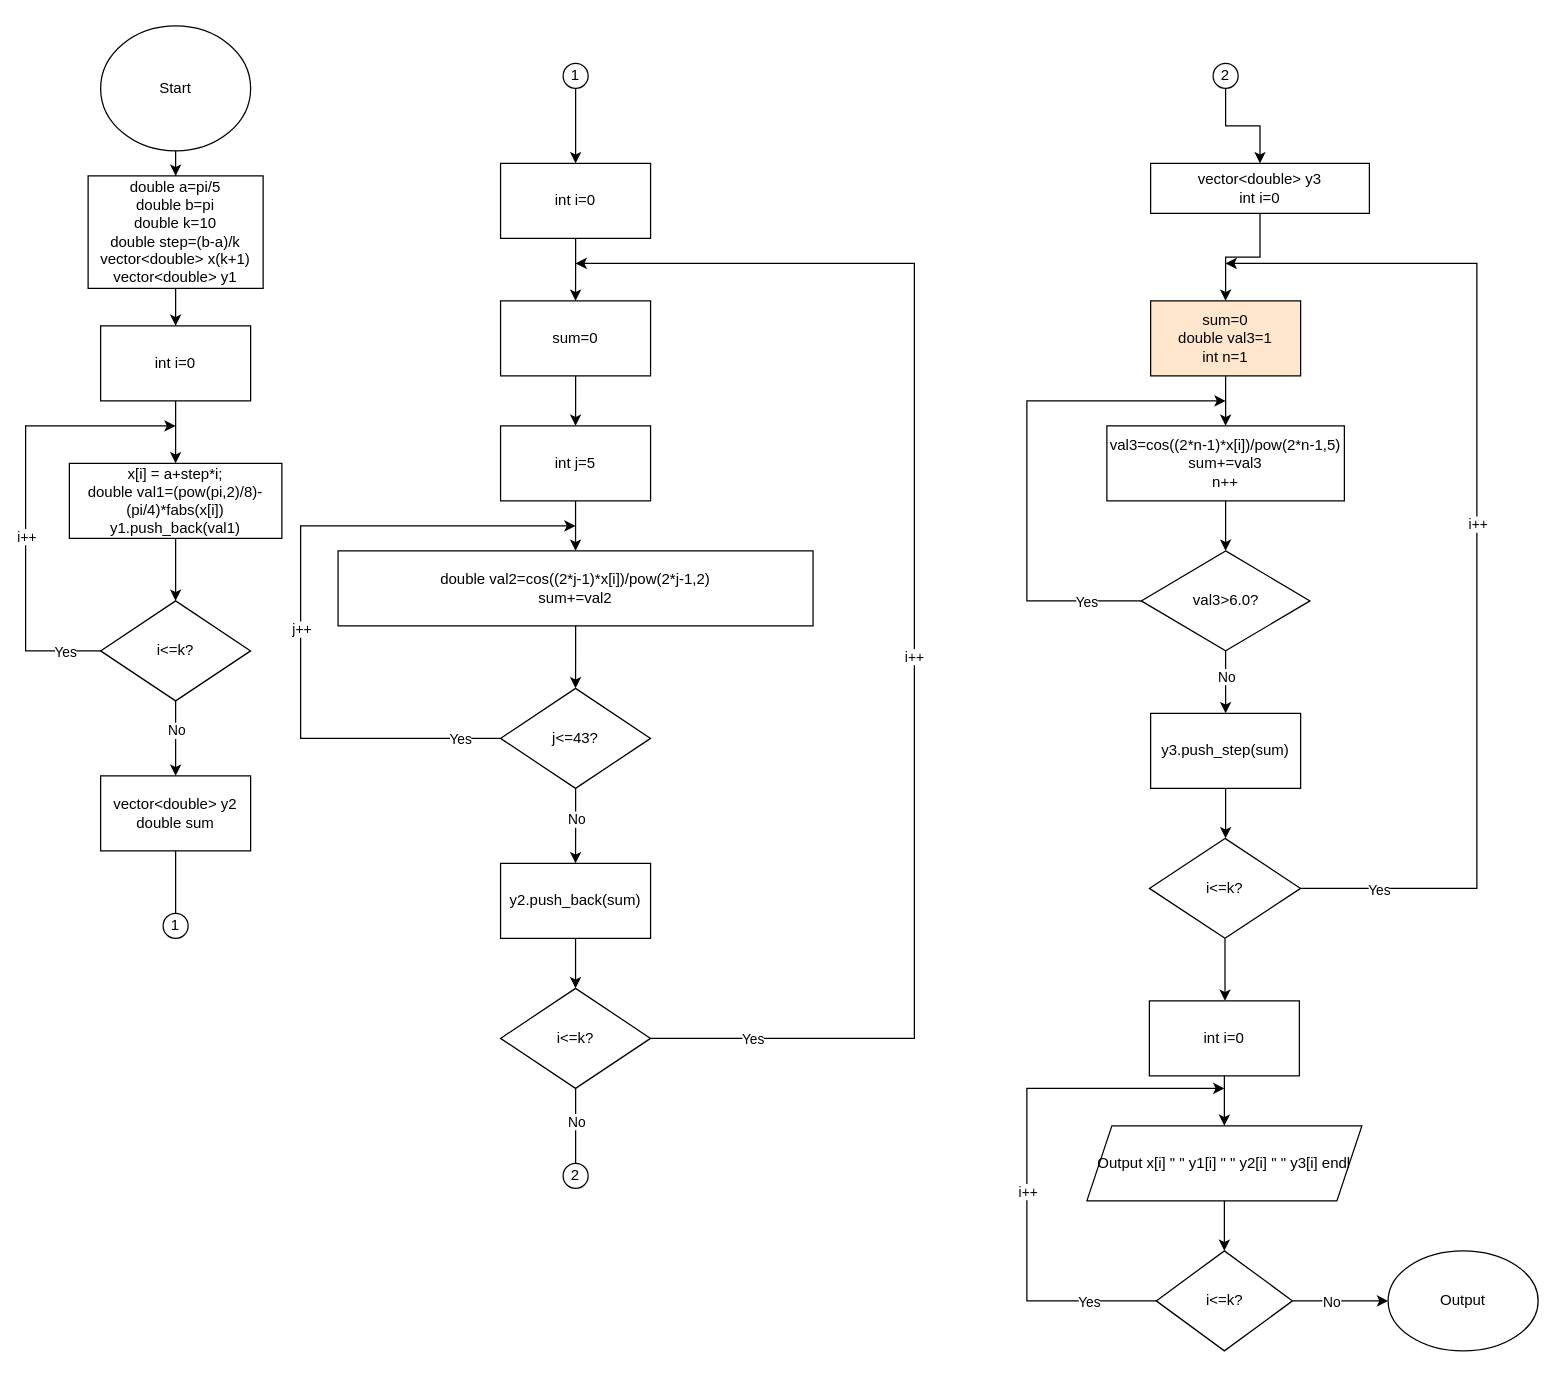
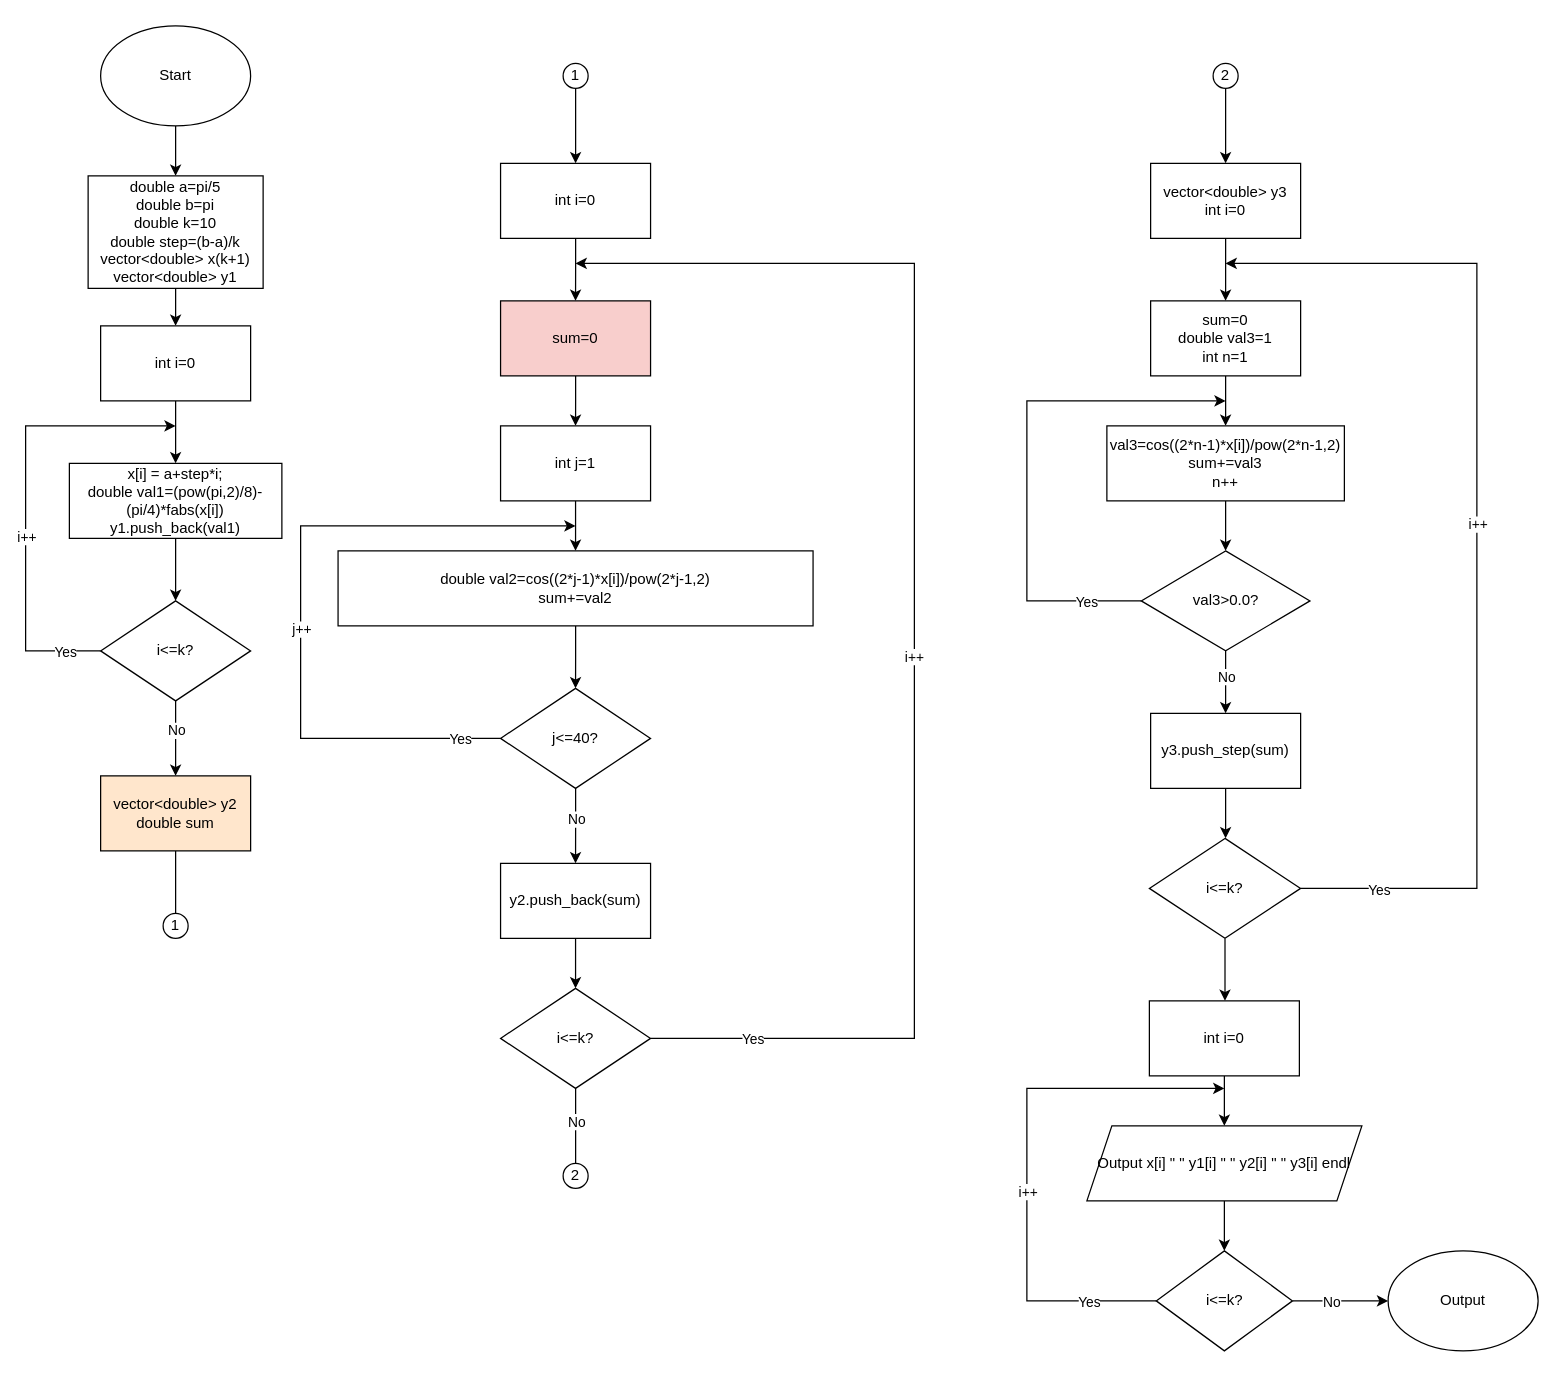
node "Start": size 150x125 -> 150x100
node "vector<double> y3 int i=0": size 219x50 -> 150x75
node "sum=0": fillcolor #ffffff -> #f8cecc
node "sum=0 double val3=1 int n=1": fillcolor #ffe6cc -> #ffffff
node "int j=5": label "int j=5" -> "int j=1"
node "val3=cos((2*n-1)*x[i])/pow(2*n-1,5) sum+=val3 n++": label "val3=cos((2*n-1)*x[i])/pow(2*n-1,5) sum+=val3 n++" -> "val3=cos((2*n-1)*x[i])/pow(2*n-1,2) sum+=val3 n++"
node "val3>6.0?": label "val3>6.0?" -> "val3>0.0?"
node "j<=43?": label "j<=43?" -> "j<=40?"
node "vector<double> y2 double sum": fillcolor #ffffff -> #ffe6cc
